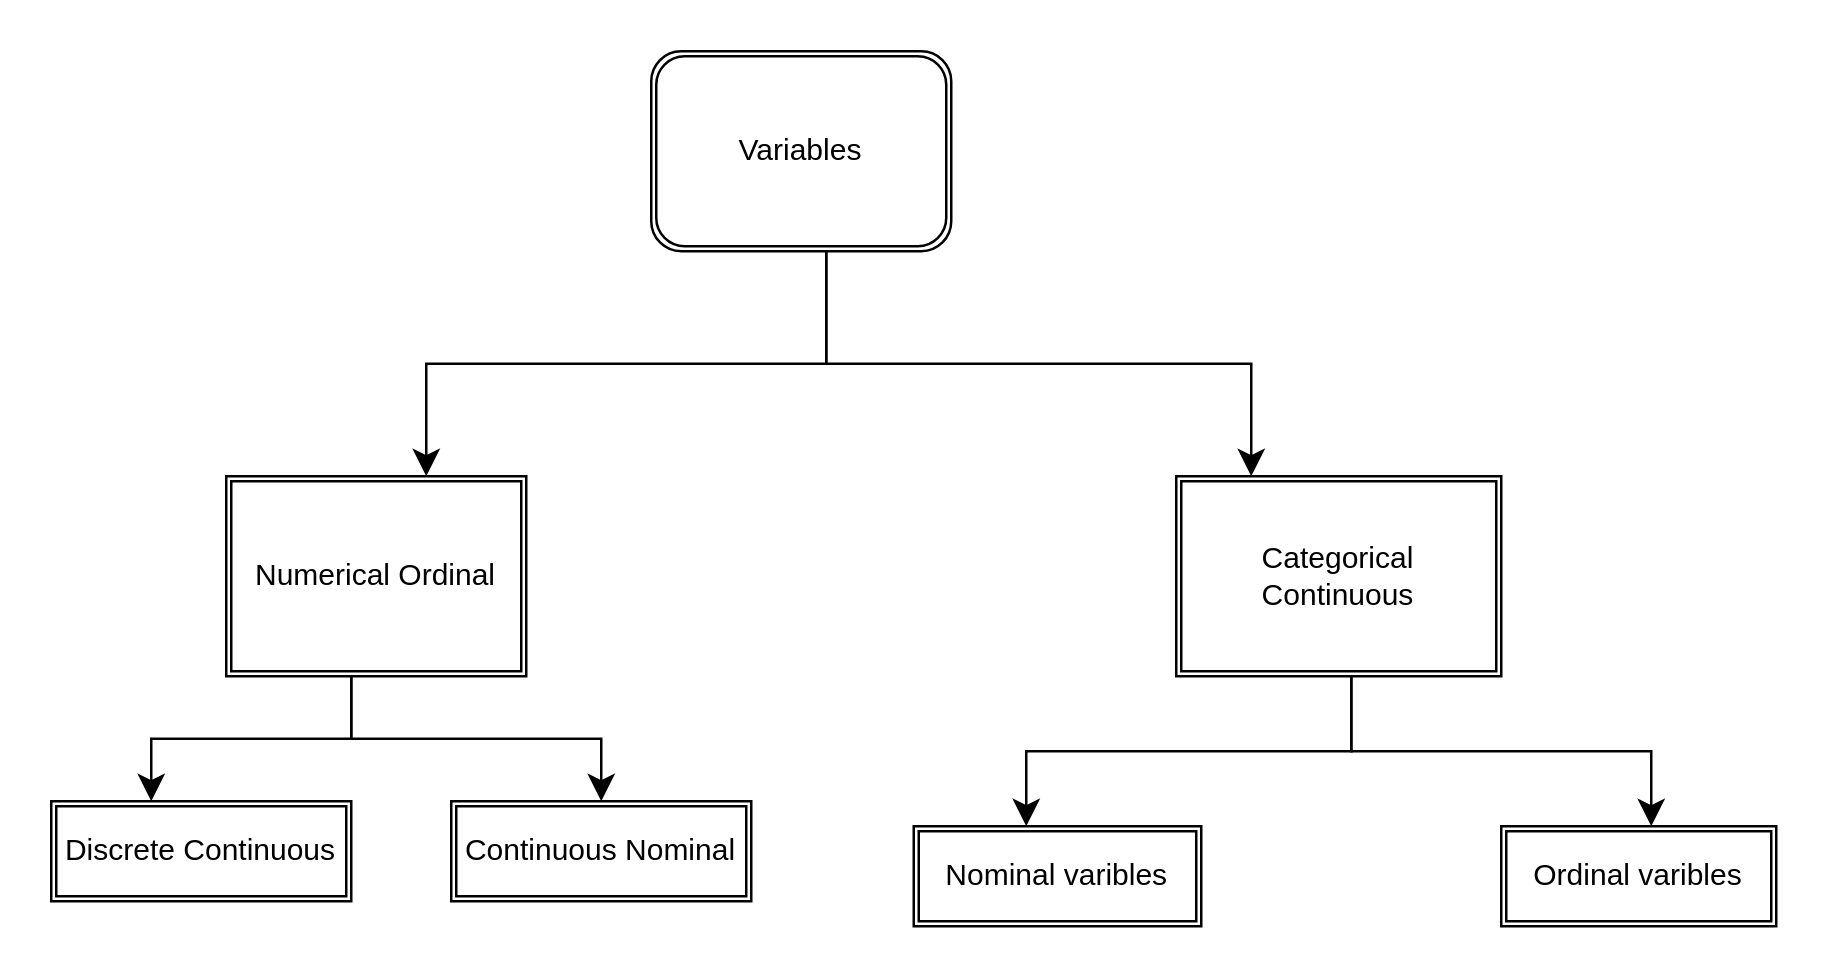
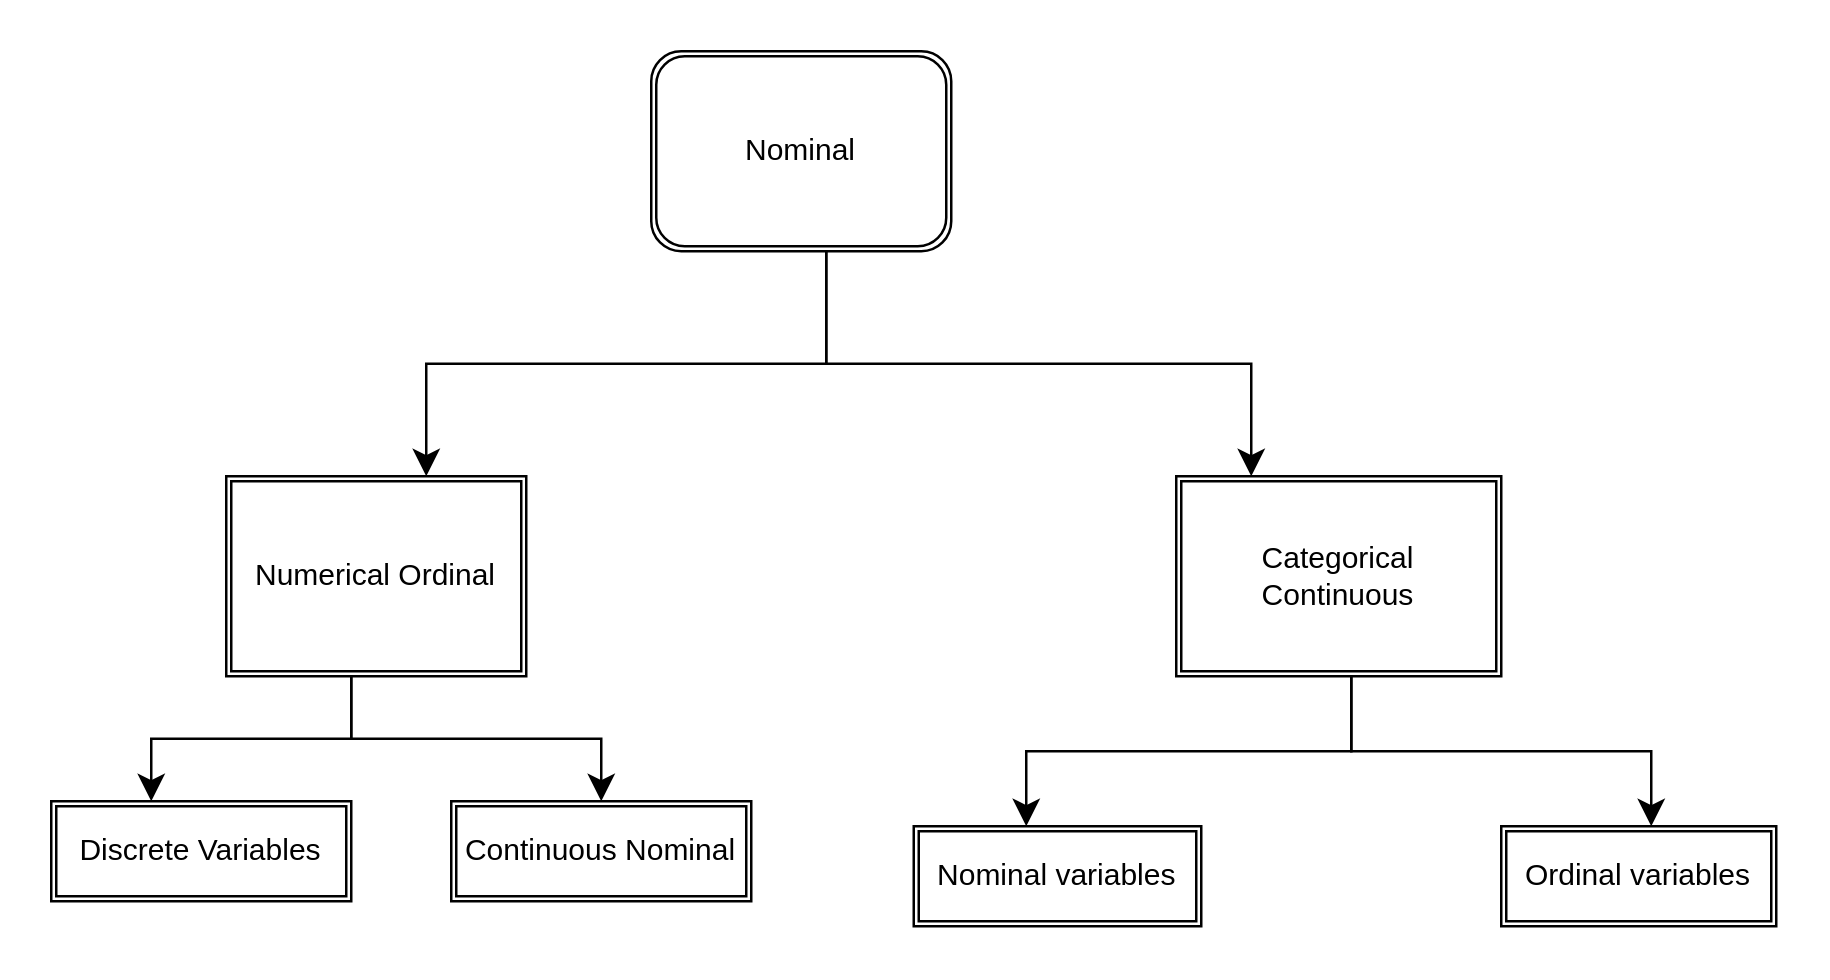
node "Variables": label "Variables" -> "Nominal"
node "Discrete Continuous": label "Discrete Continuous" -> "Discrete Variables"
node "Nominal varibles": label "Nominal varibles" -> "Nominal variables"
node "Ordinal varibles": label "Ordinal varibles" -> "Ordinal variables"
